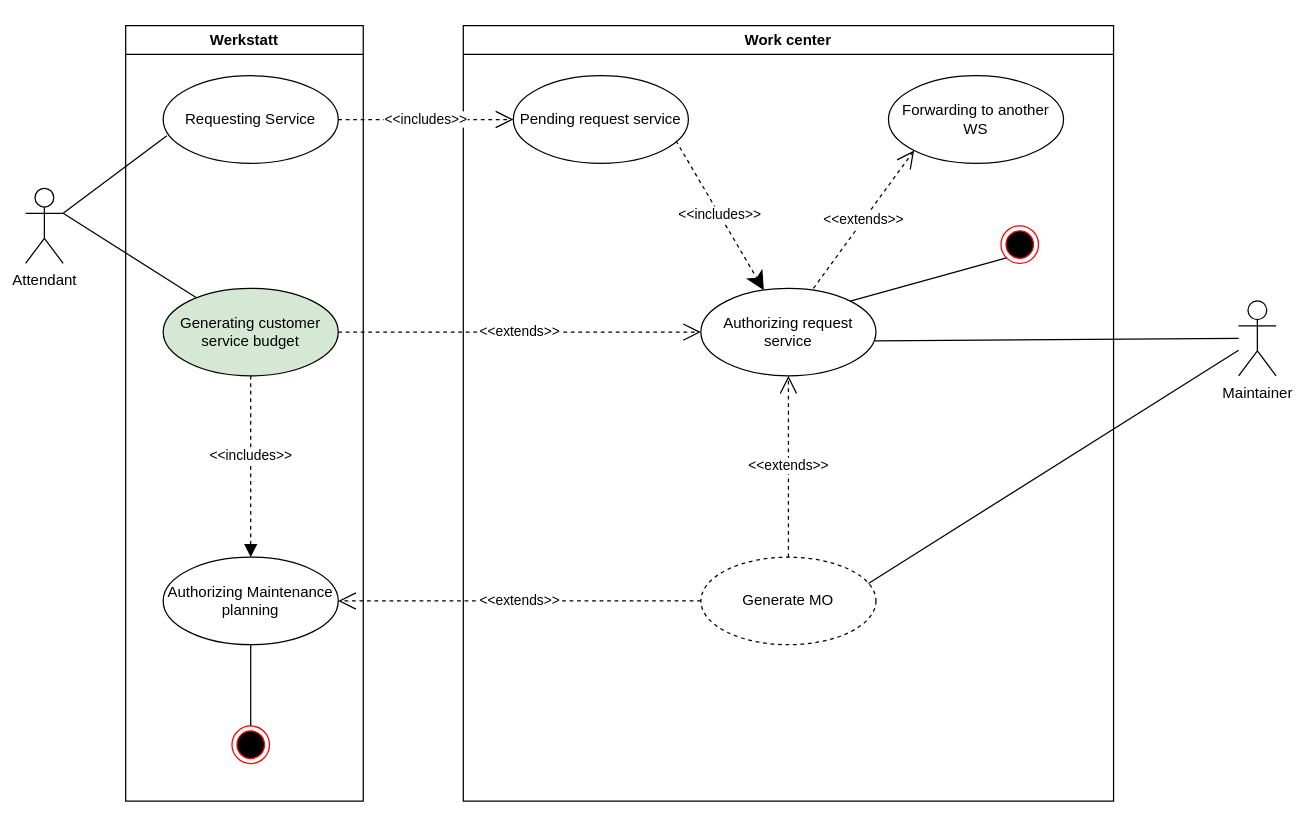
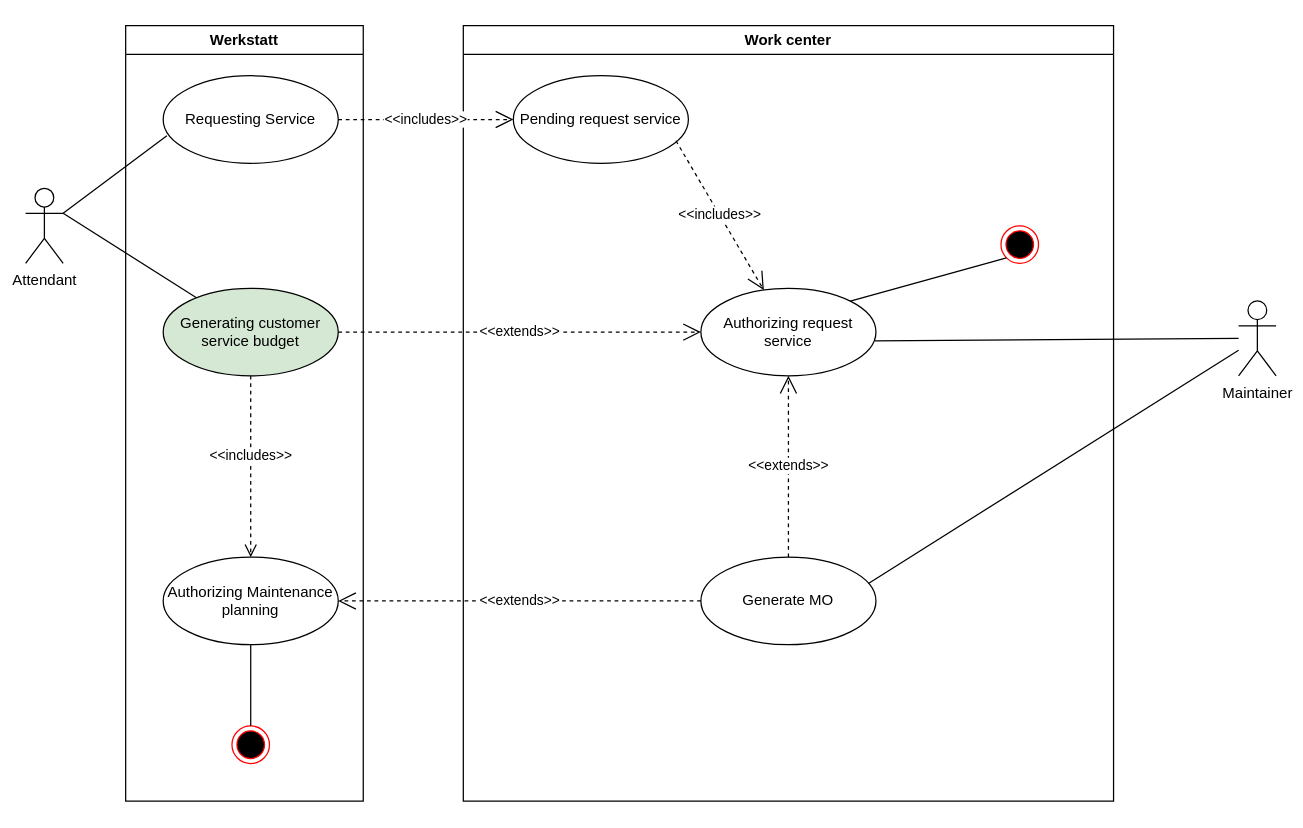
node "Forwarding to another WS": removed
edge "Authorizing request service" -> "Forwarding to another WS": removed, label "<<extends>>"
edge "Pending request service" -> "Authorizing request service": arrowhead classic -> open
edge "Generating customer service budget" -> "Authorizing Maintenance planning": arrowhead block -> open
node "Generate MO": style dashed -> solid
